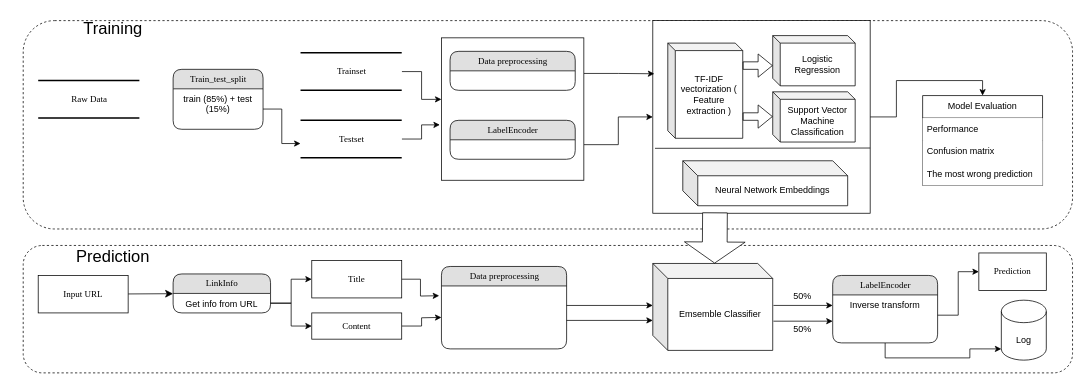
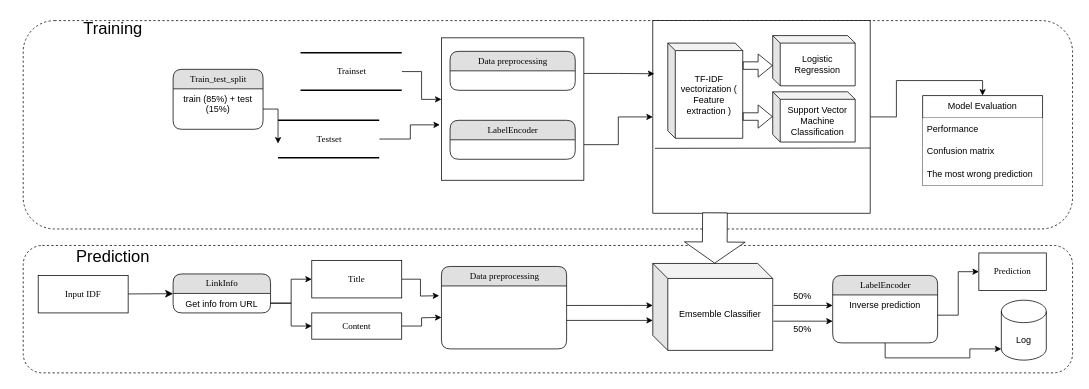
node "Raw Data": removed
node "Testset": moved (351, 139) -> (329, 139)
node "Neural Network Embeddings": removed
node "Input URL": label "Input URL" -> "Input IDF"
node "Inverse transform": label "Inverse transform" -> "Inverse prediction"
